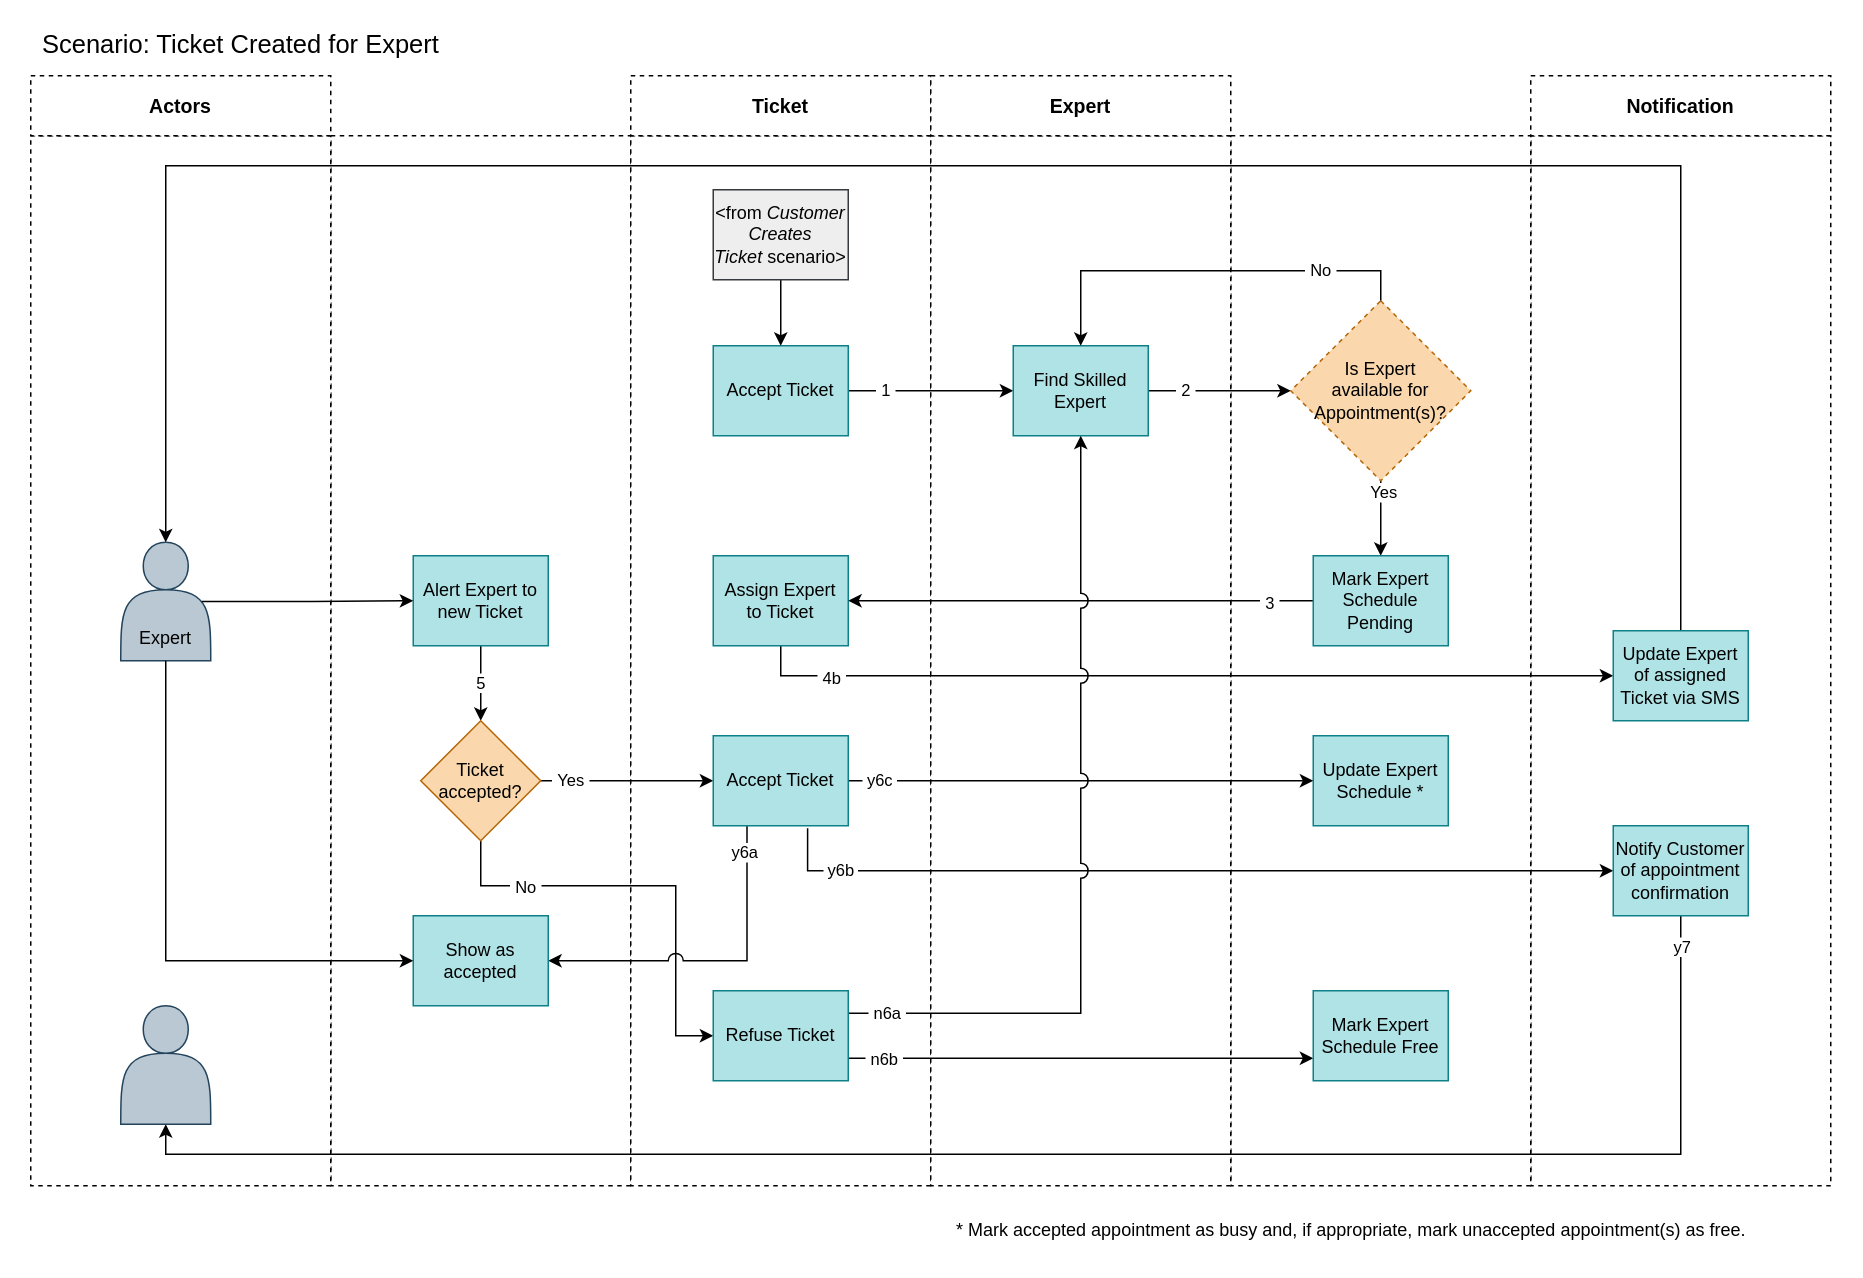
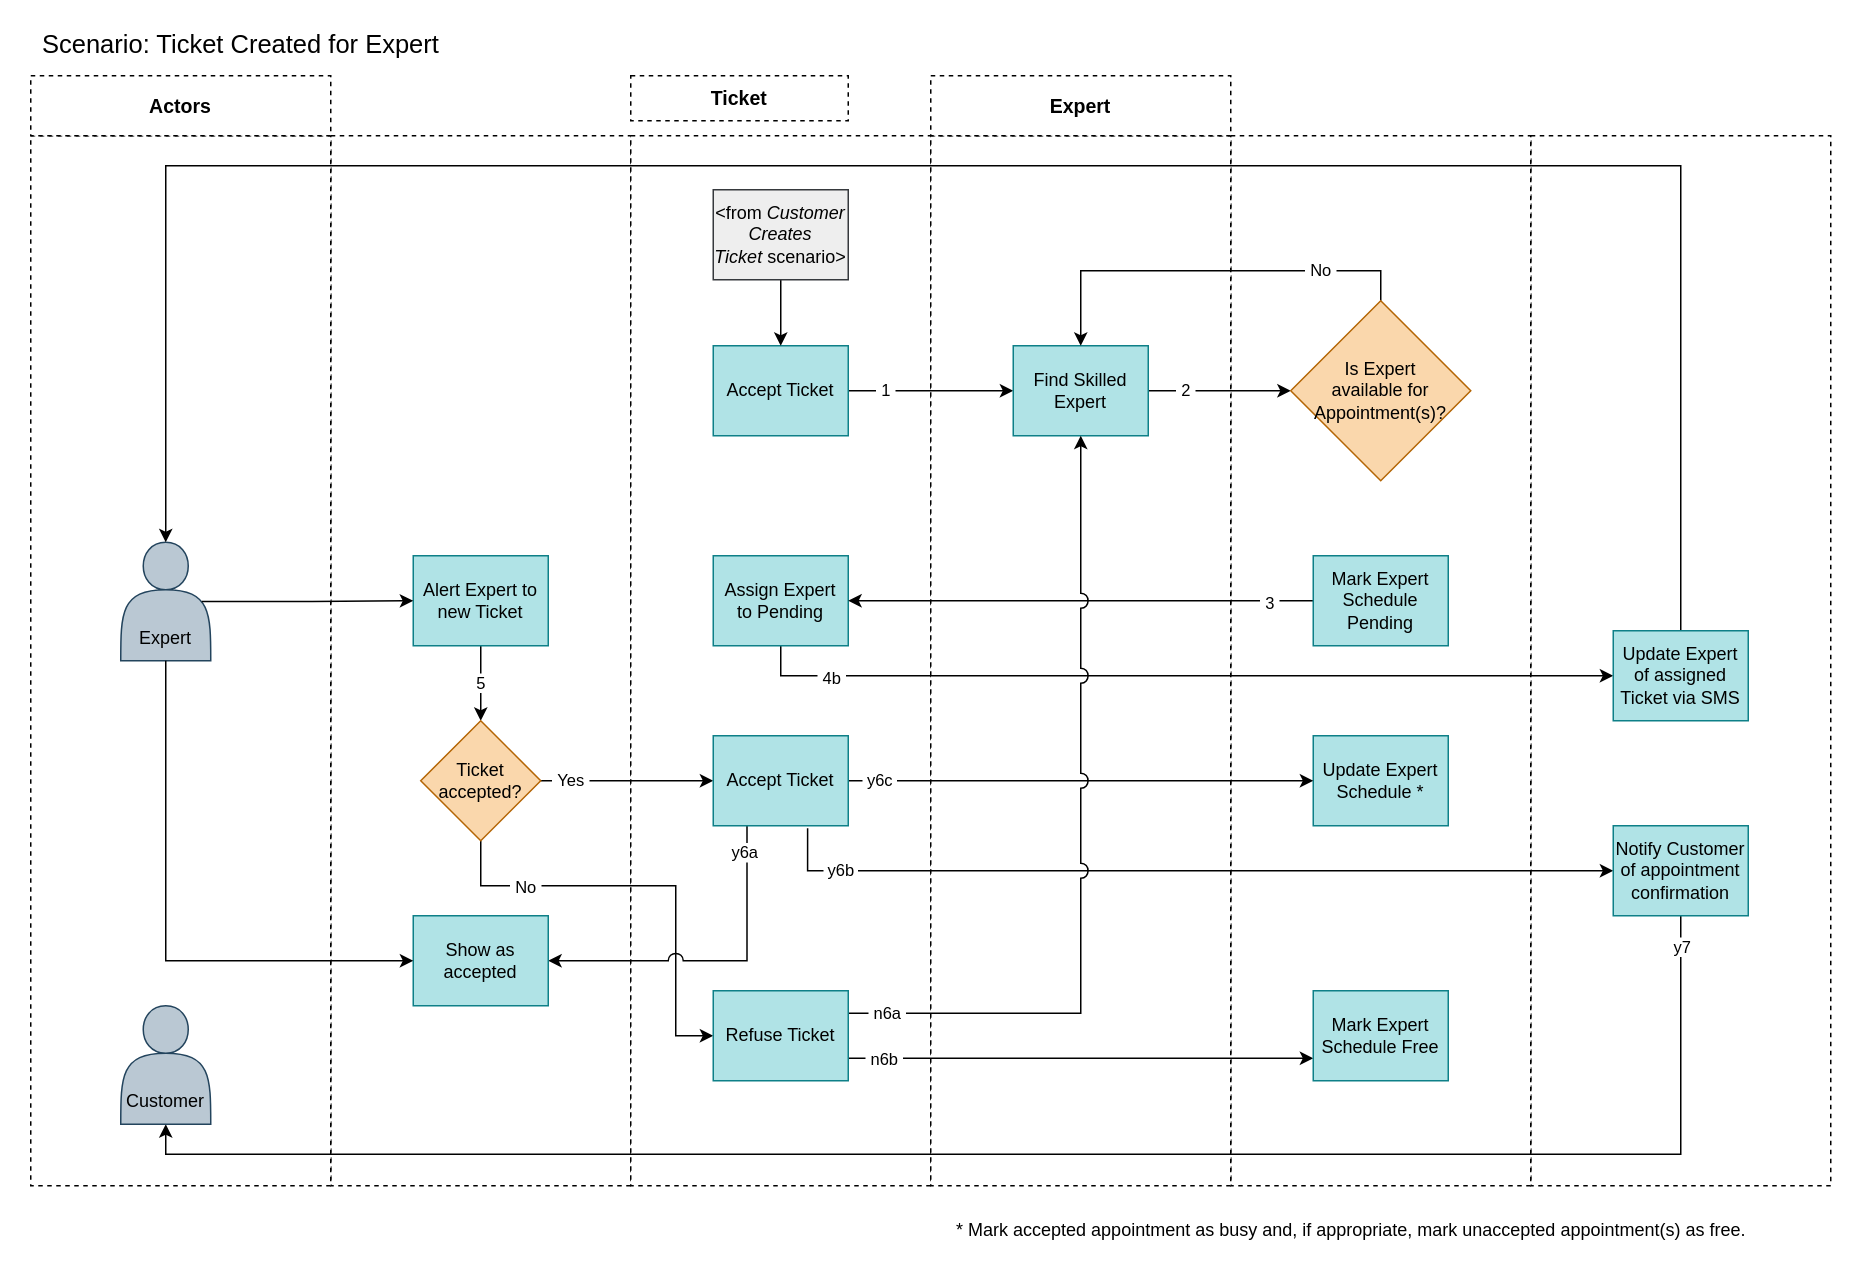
node "Ticket": size 300x60 -> 218x45
node "Notification": removed
node "Is Expert available for Appointment(s)?": style dashed -> solid
edge "Is Expert available for Appointment(s)?" -> "Mark Expert Schedule Pending": removed, label "Yes"
node "Assign Expert to Ticket": label "Assign Expert to Ticket" -> "Assign Expert to Pending"
node "Customer": added
